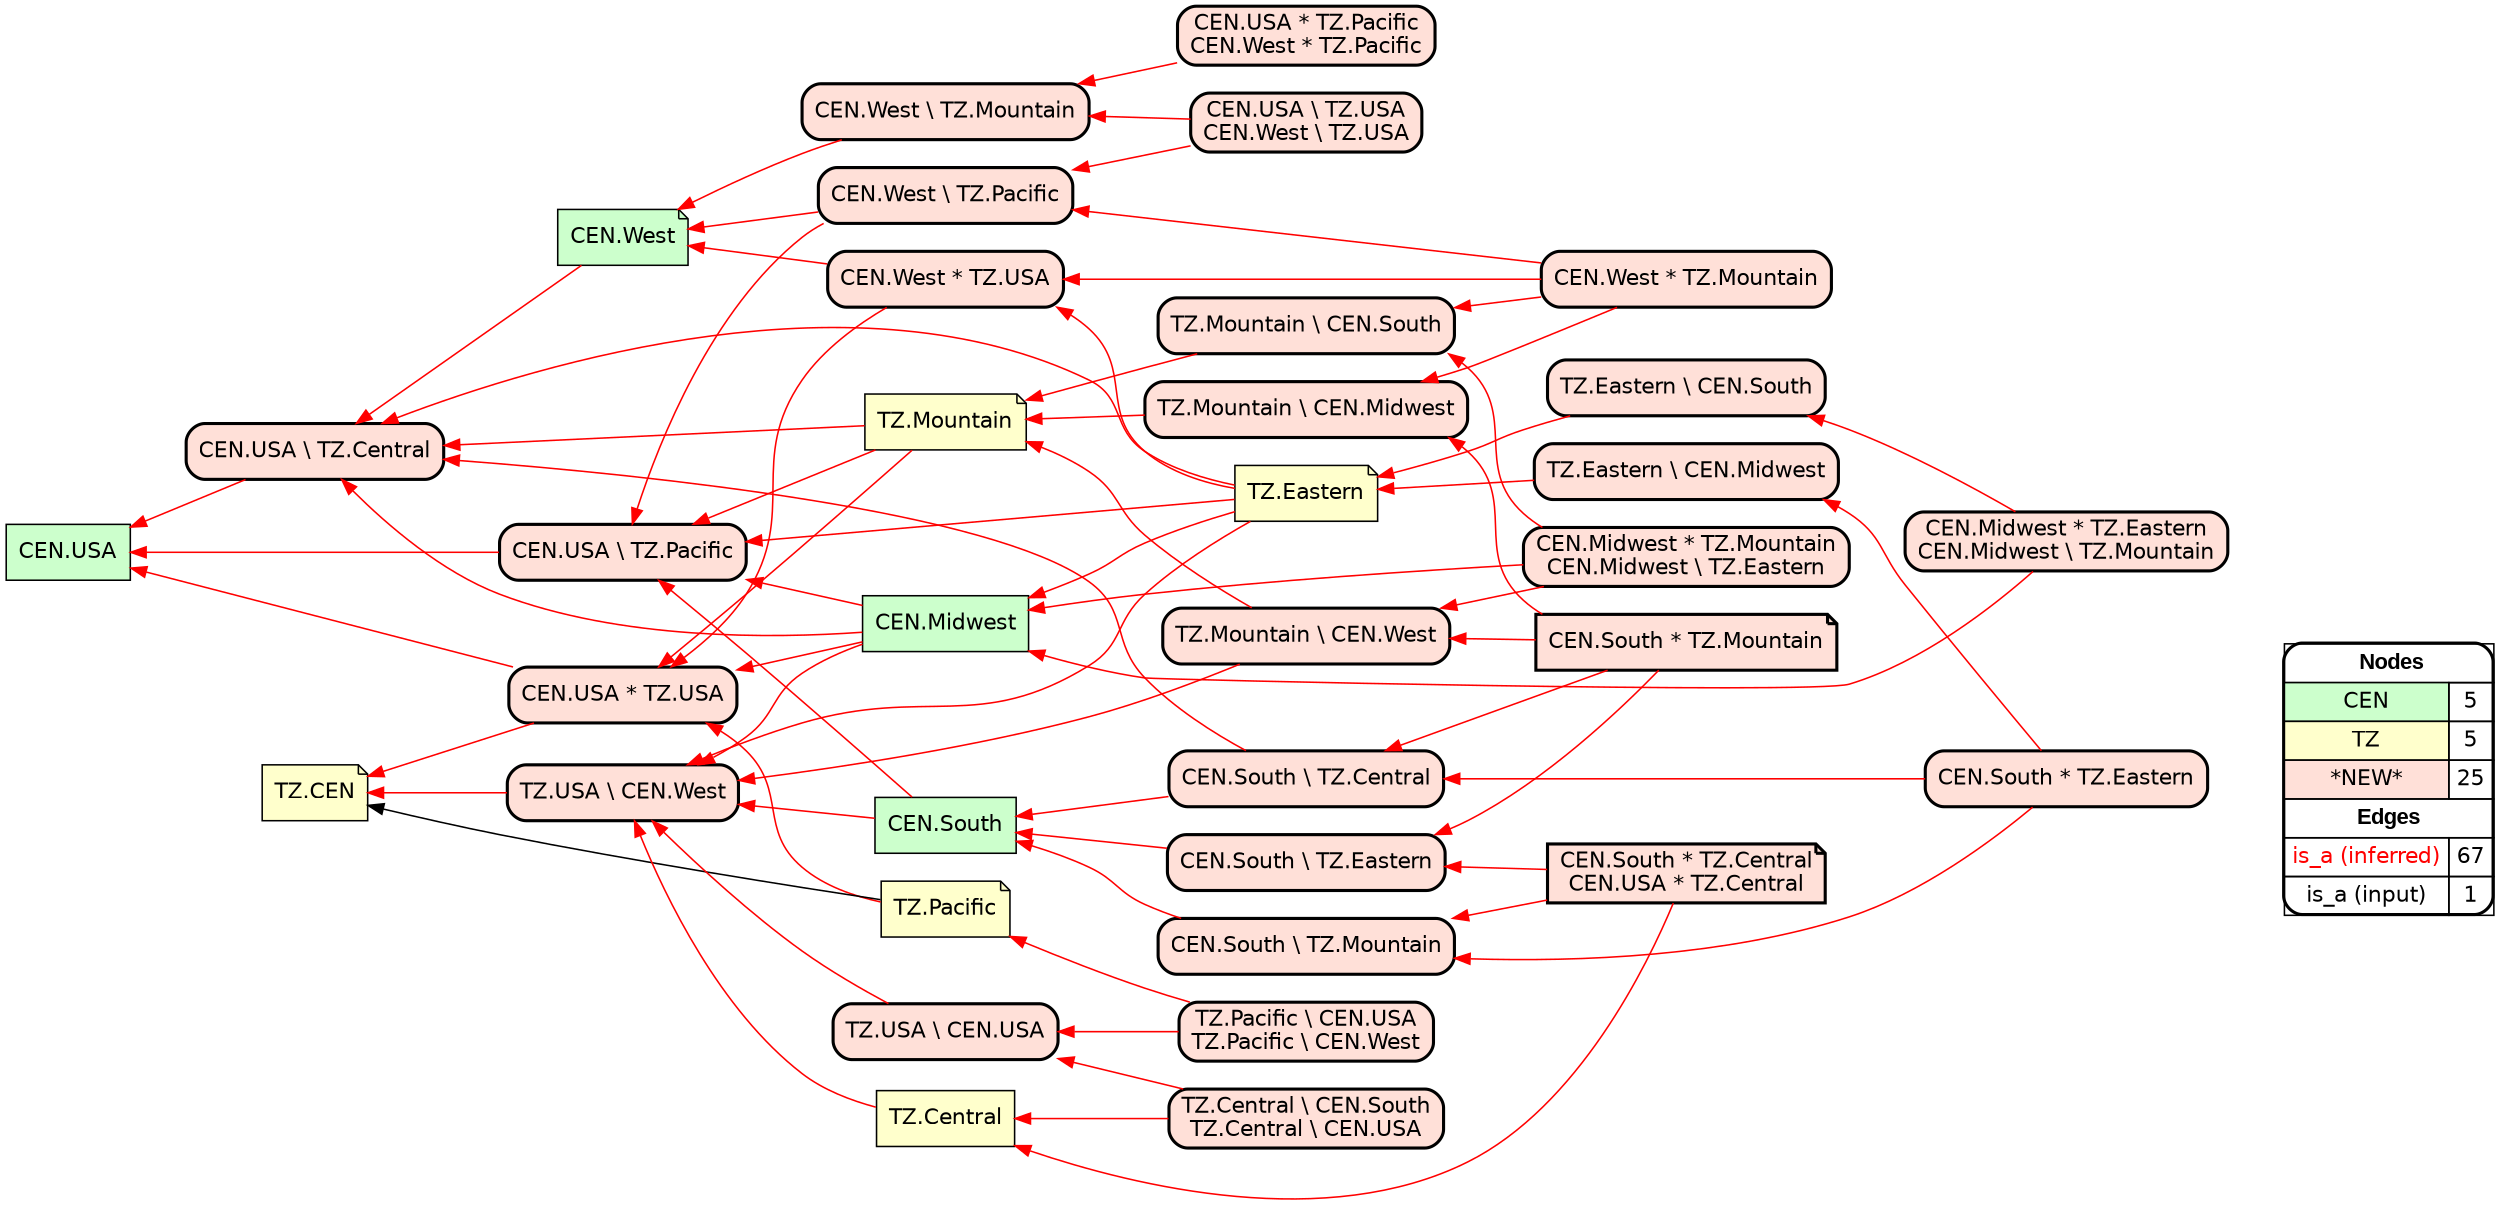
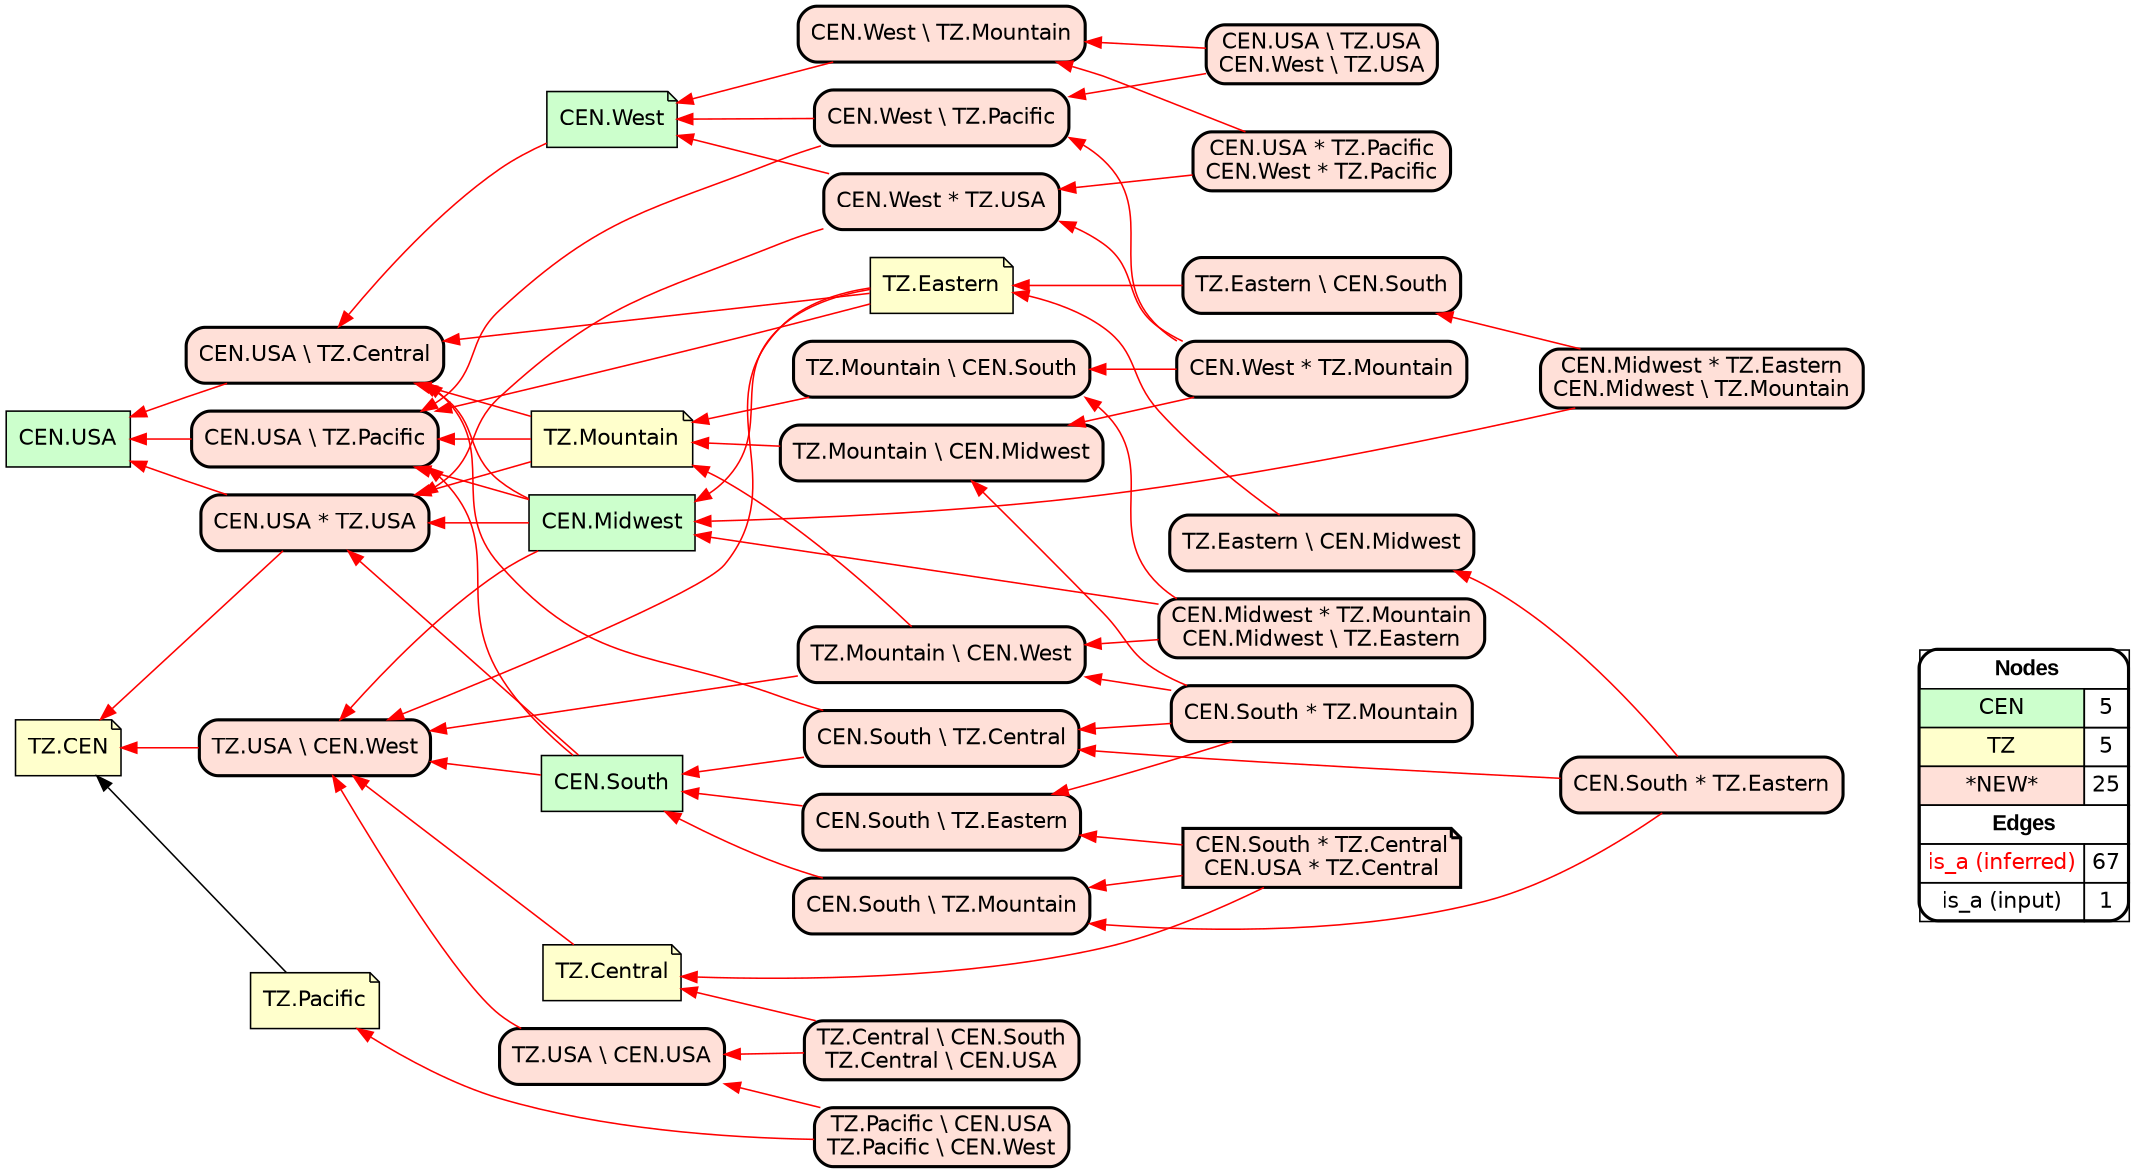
edge "TZ.Eastern" -> "CEN.West * TZ.USA": now "CEN.USA * TZ.Pacific CEN.West * TZ.Pacific" -> "CEN.West * TZ.USA"
node "CEN.South * TZ.Mountain": shape note -> box
edge "TZ.Pacific" -> "CEN.USA * TZ.USA": now "CEN.South" -> "CEN.USA * TZ.USA"
node "TZ.Central": shape box -> note
